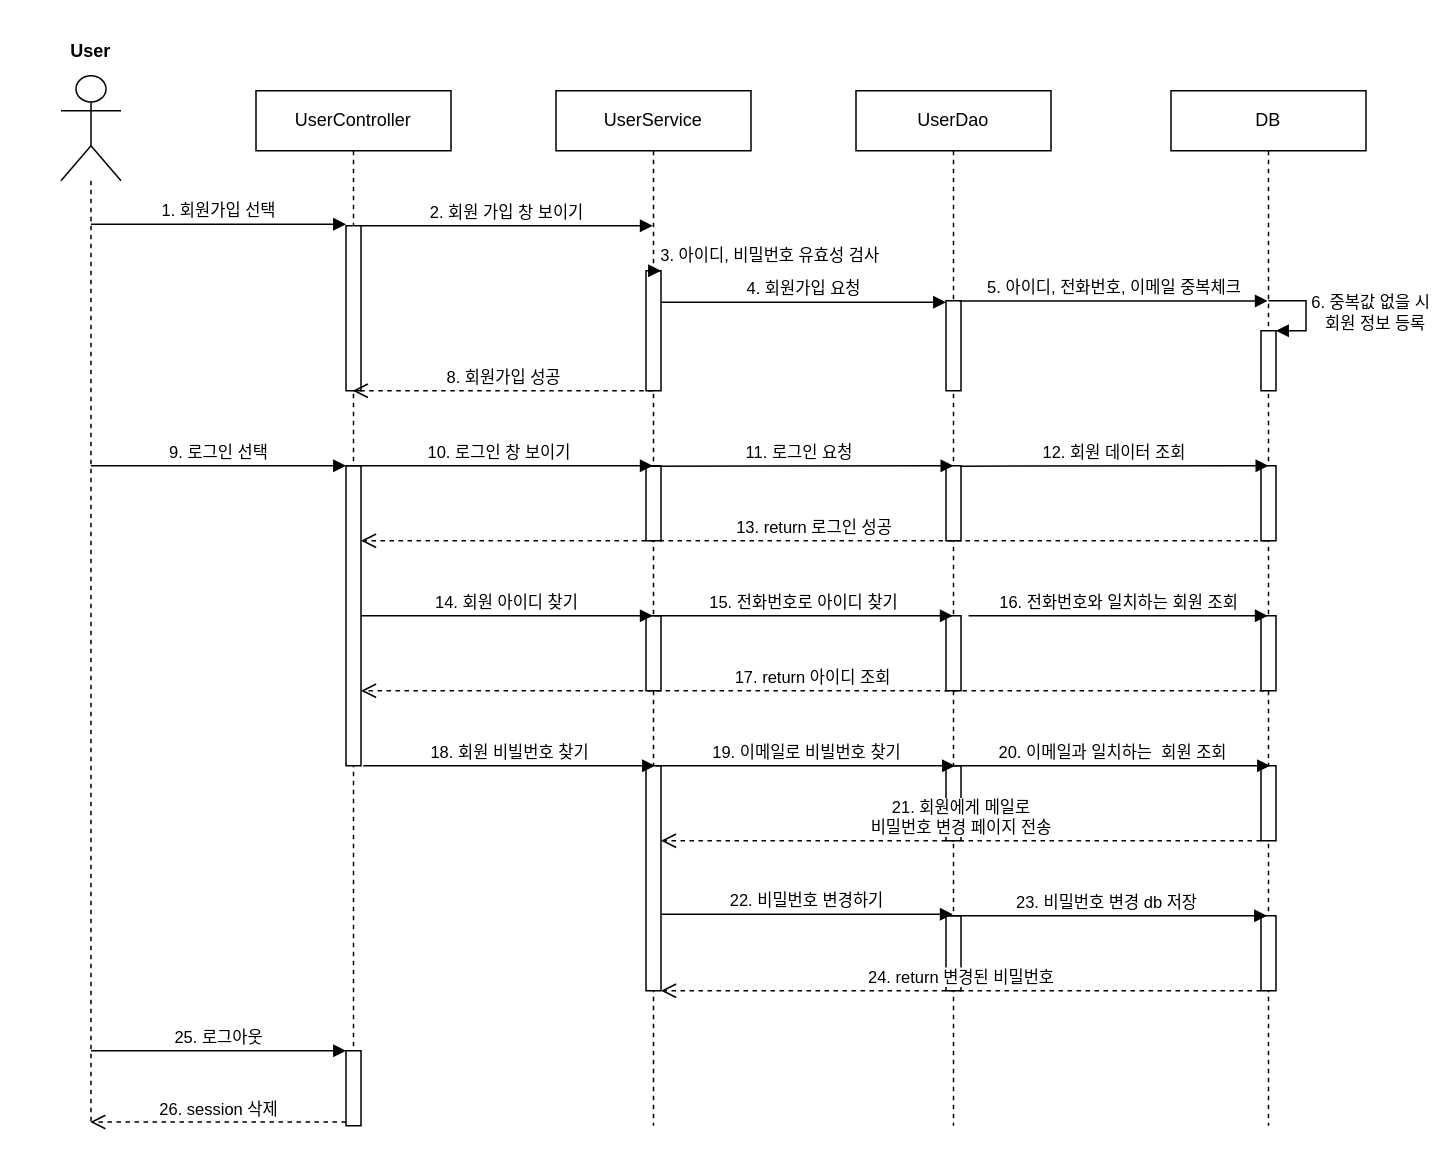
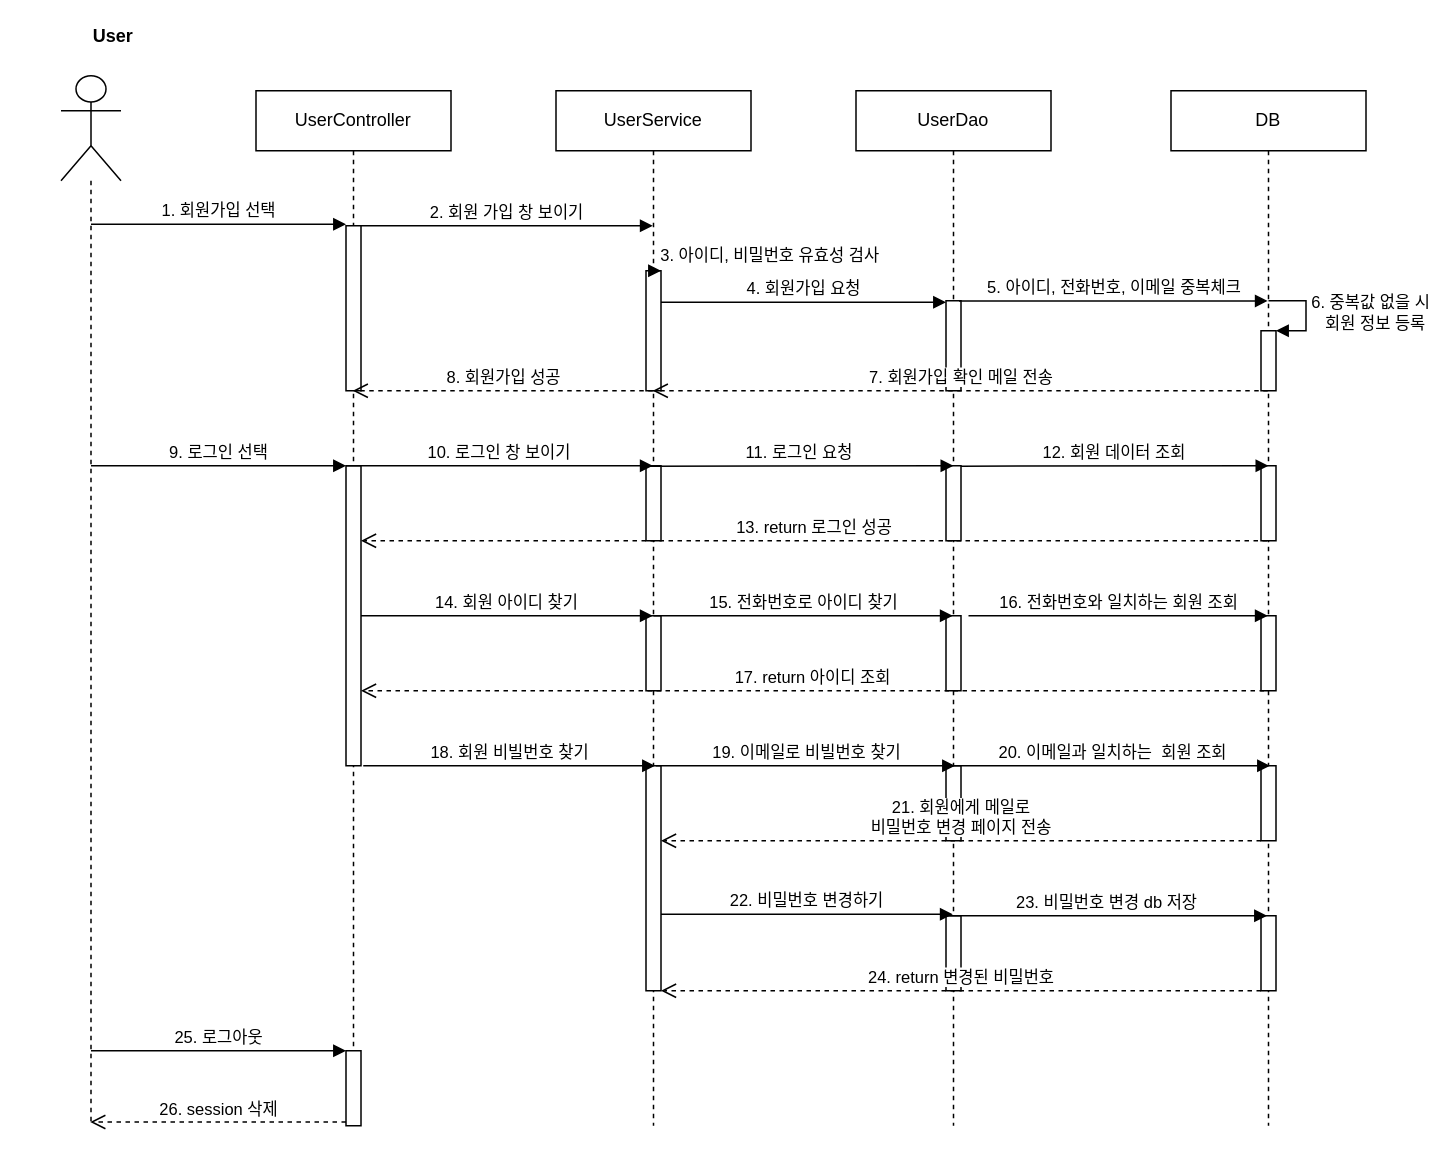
node "User": moved (91, 50) -> (113, 35)
edge "DB" -> "UserService": added, label "7. 회원가입 확인 메일 전송"
